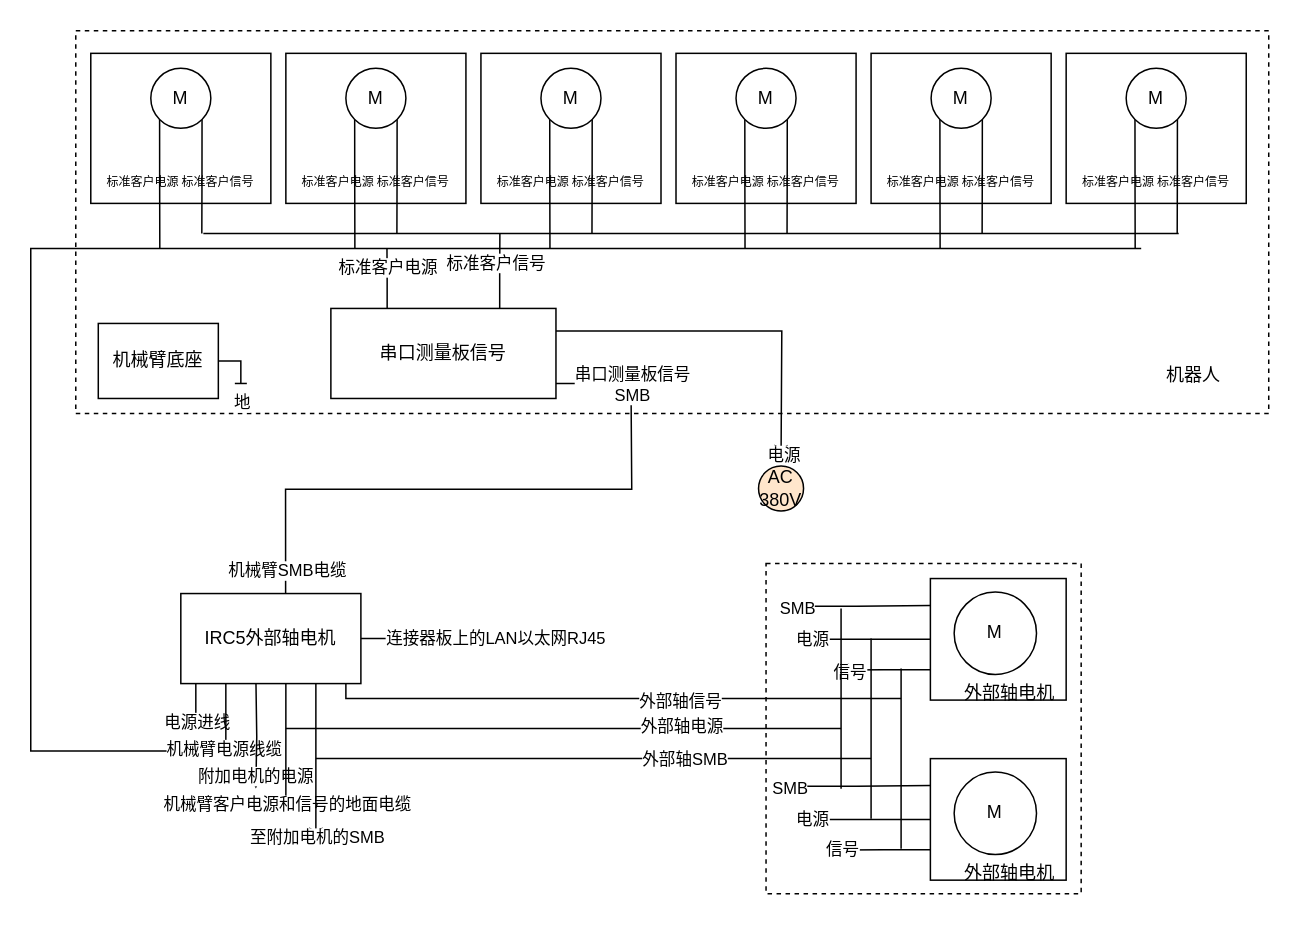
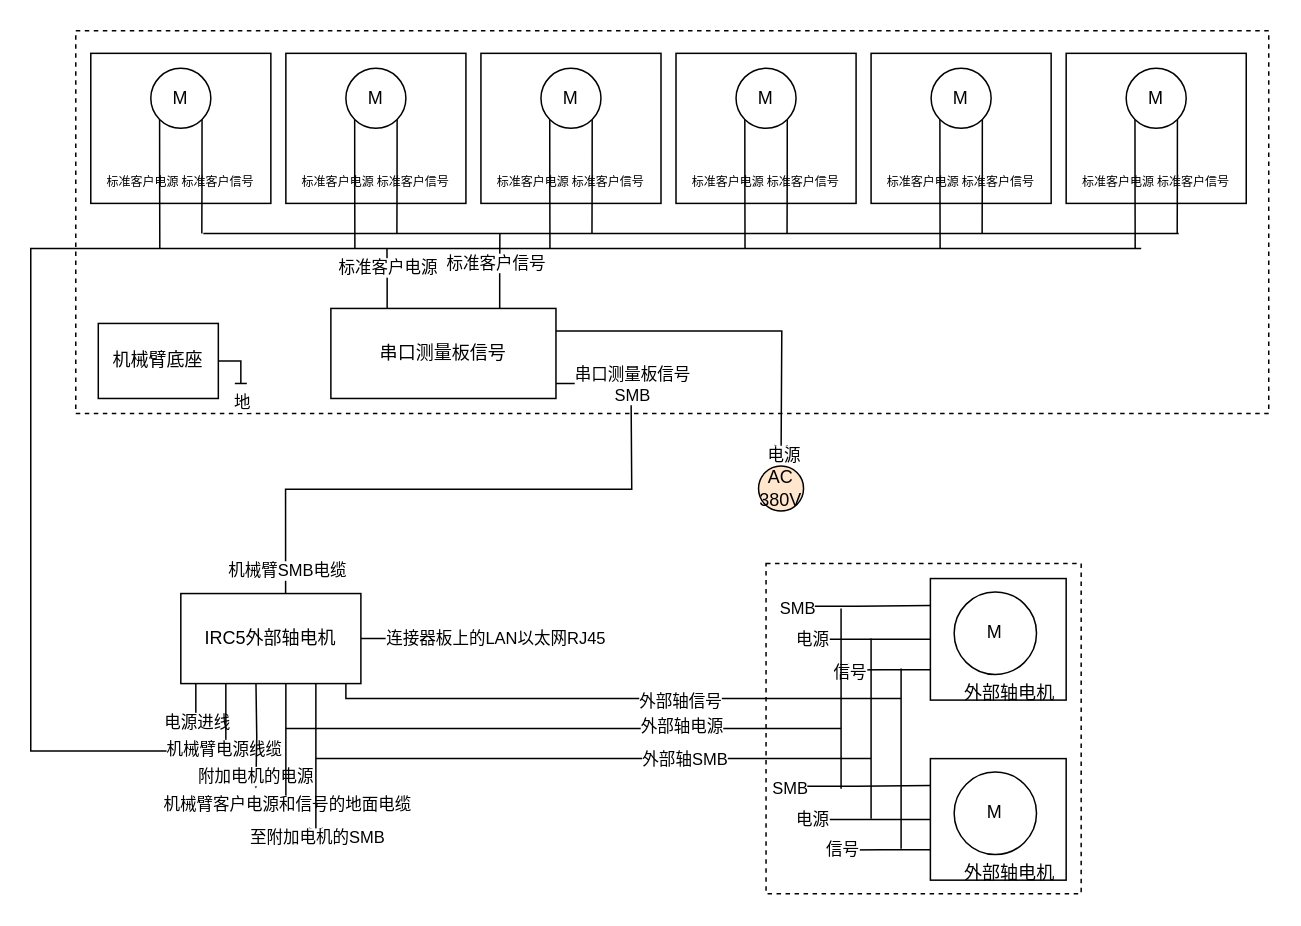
node "机器人": removed
